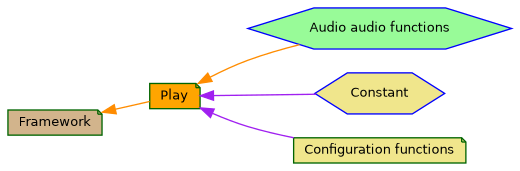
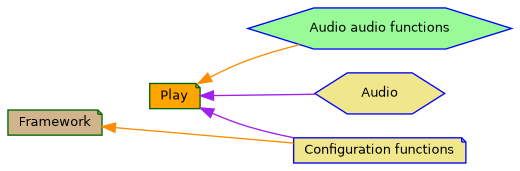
node "Constant": label "Constant" -> "Audio"
edge "Play" -> "Framework": now "Configuration functions" -> "Framework"
node "Configuration functions": color darkgreen -> blue
